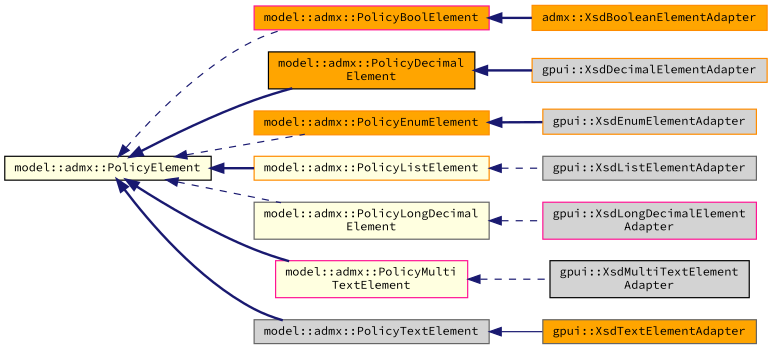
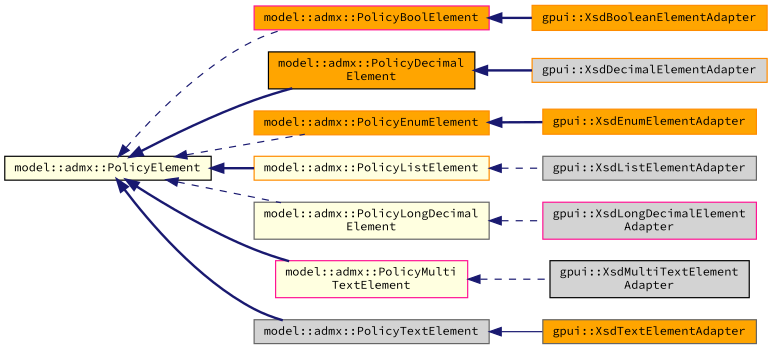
node "admx::XsdBooleanElementAdapter": label "admx::XsdBooleanElementAdapter" -> "gpui::XsdBooleanElementAdapter"
node "gpui::XsdEnumElementAdapter": fillcolor lightgrey -> orange
